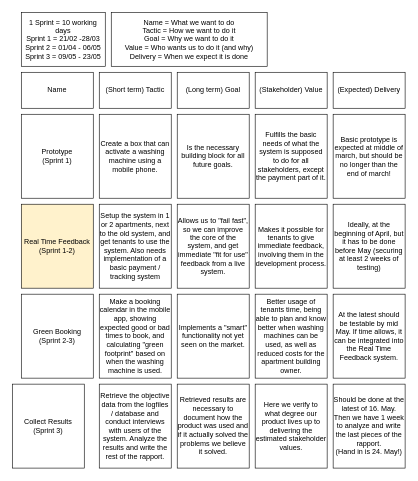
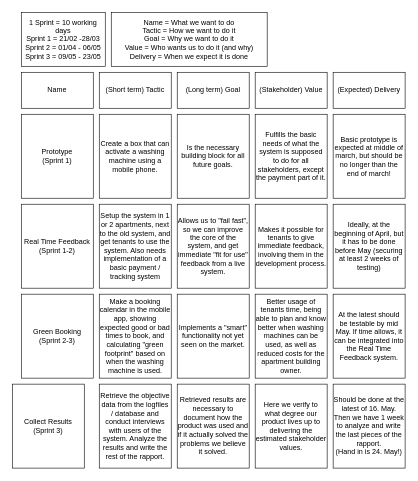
node "Real Time Feedback (Sprint 1-2)": fillcolor #fff2cc -> #ffffff
